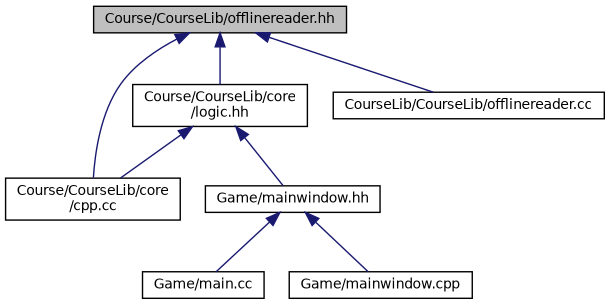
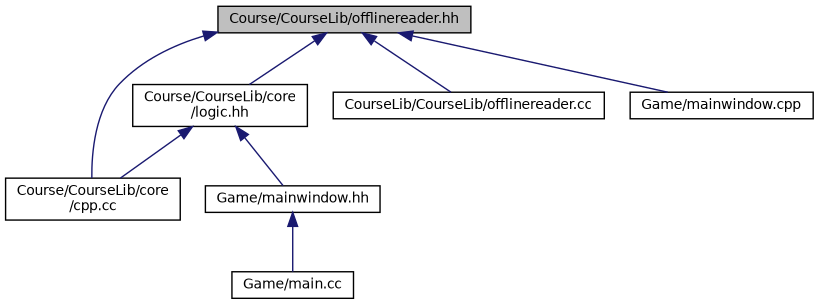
edge "Game/mainwindow.cpp" -> "Game/mainwindow.hh": now "Game/mainwindow.cpp" -> "Course/CourseLib/offlinereader.hh"
